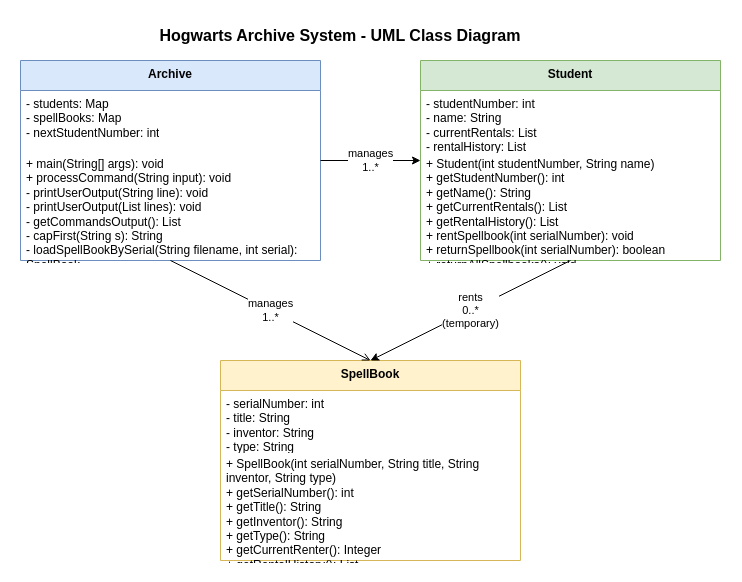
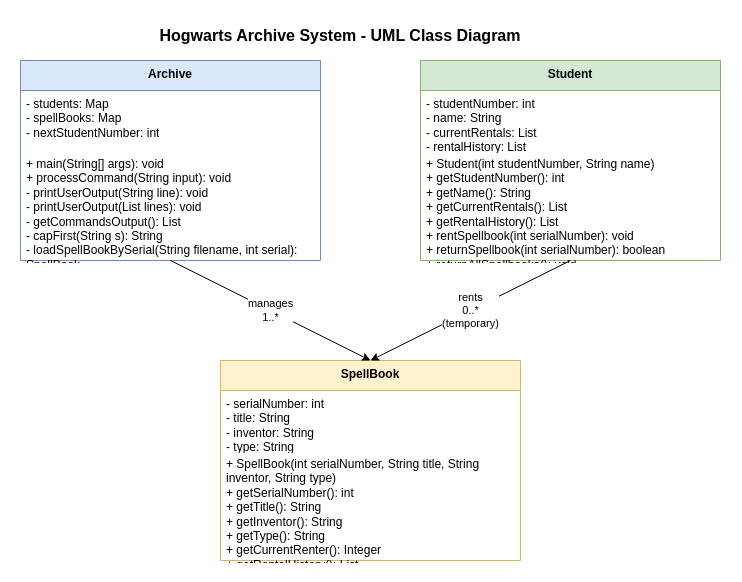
edge "Archive" -> "Student": removed, label "manages 1..*"
edge "Archive" -> "SpellBook": arrowhead open -> classic
